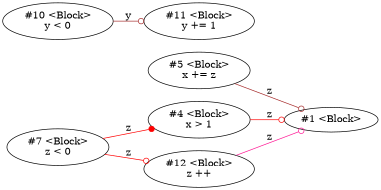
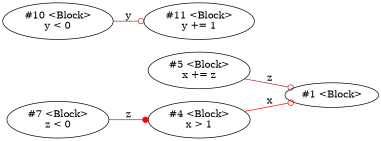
edge "#4 <Block> x > 1" -> "#1 <Block>": label "z" -> "x"
node "#12 <Block> z ++": removed
